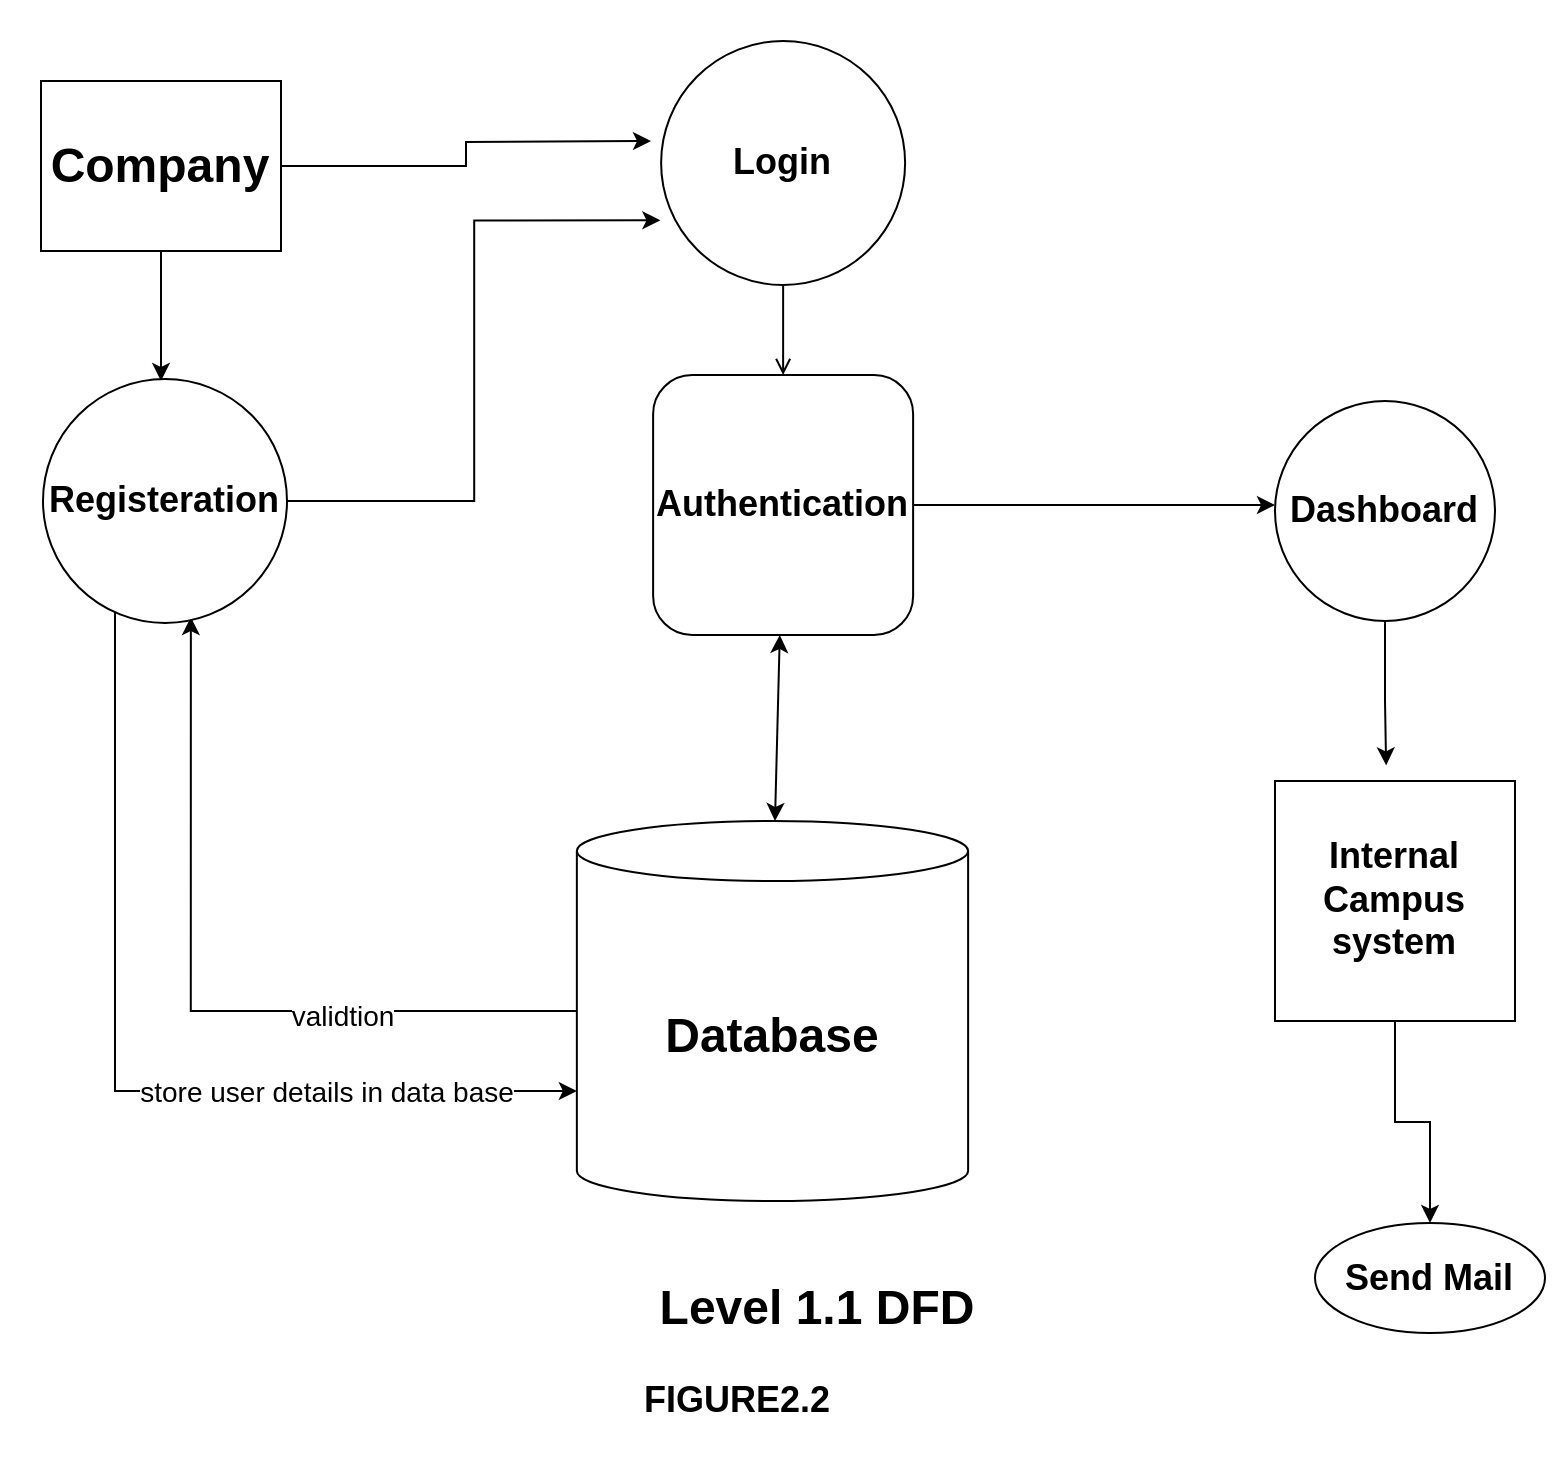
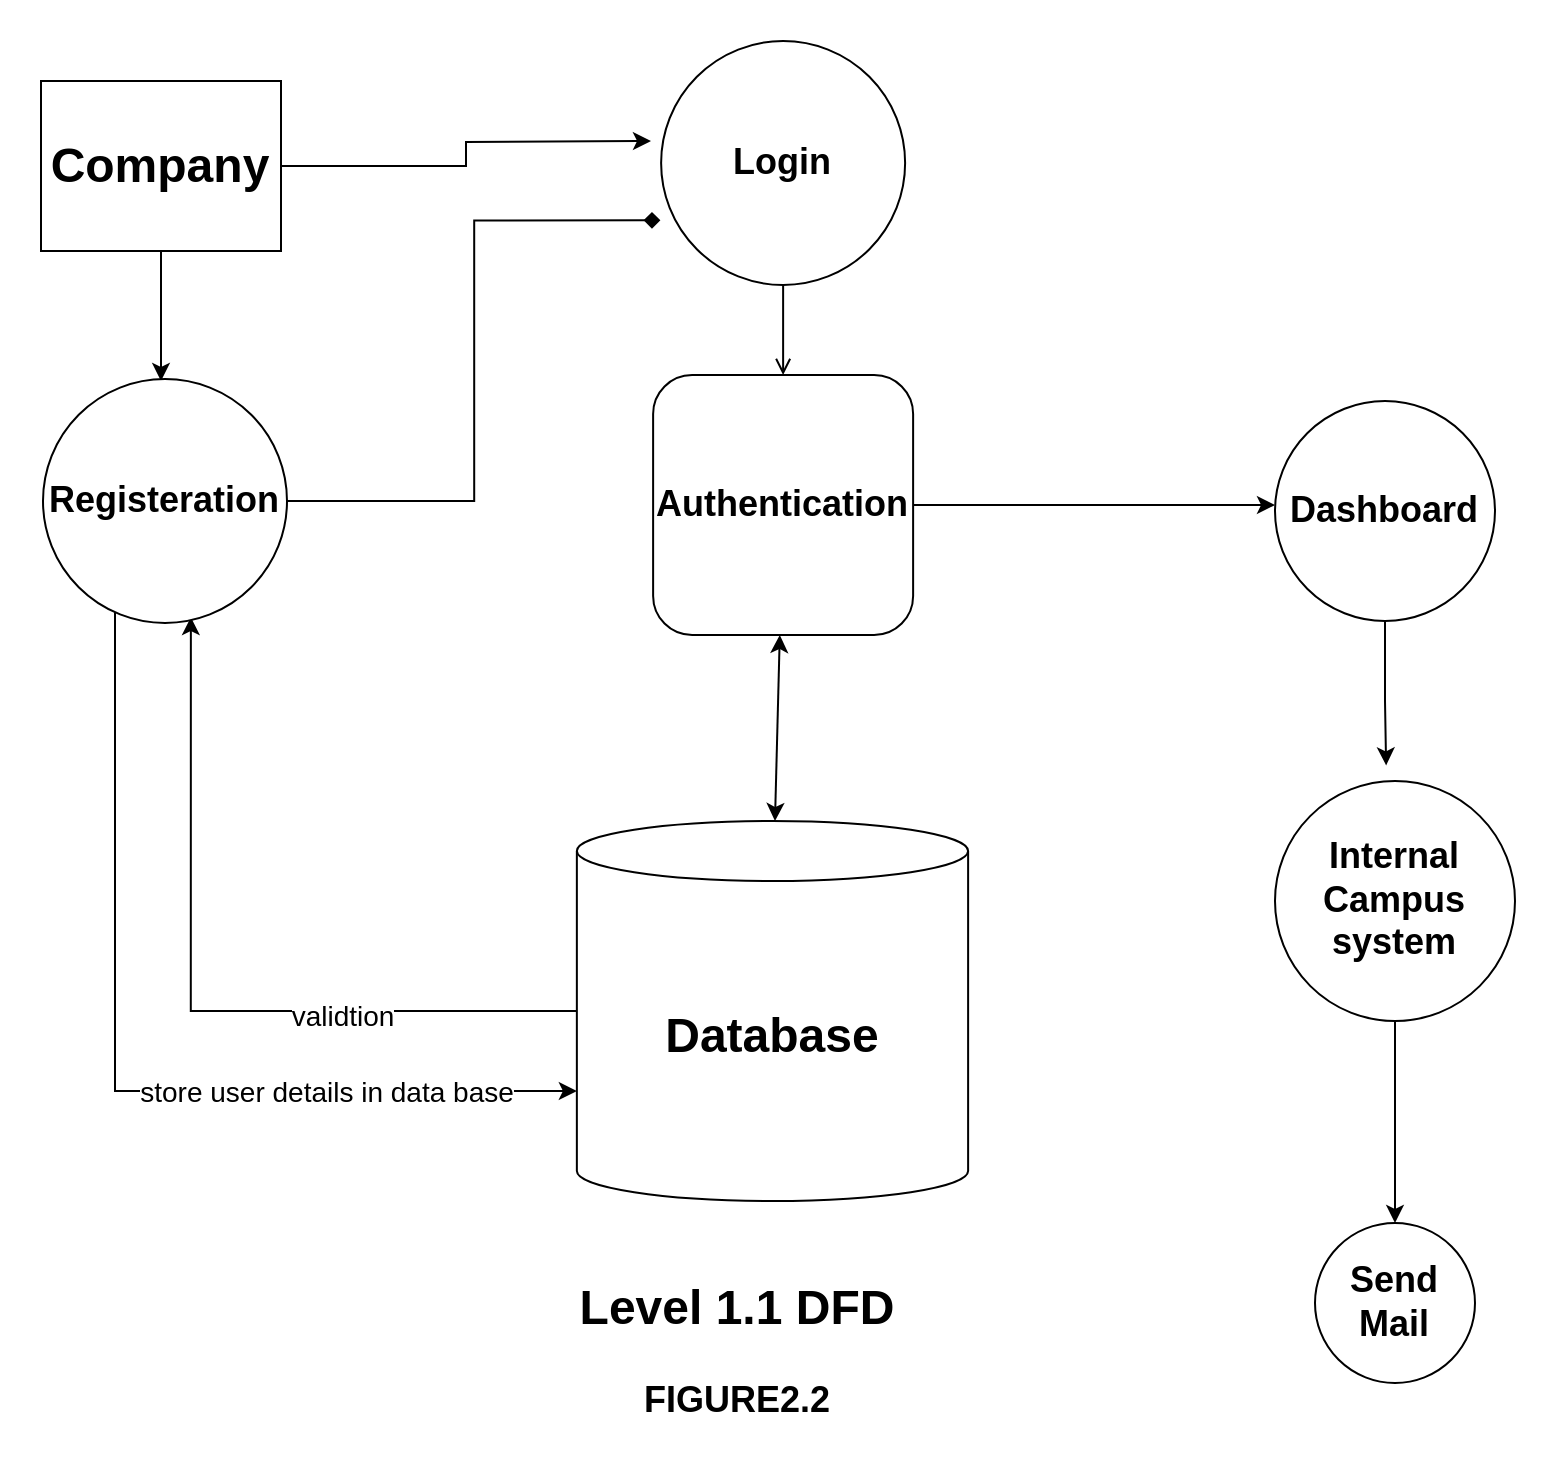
edge "Registeration" -> "Login": arrowhead classic -> diamond
node "Internal Campus system": shape rectangle -> ellipse
node "Send Mail": size 230x110 -> 160x160
node "Level 1.1 DFD": moved (816, 1308) -> (736, 1308)
